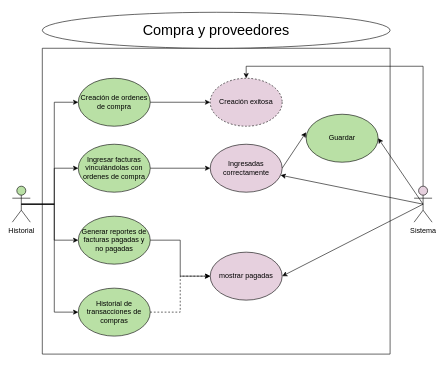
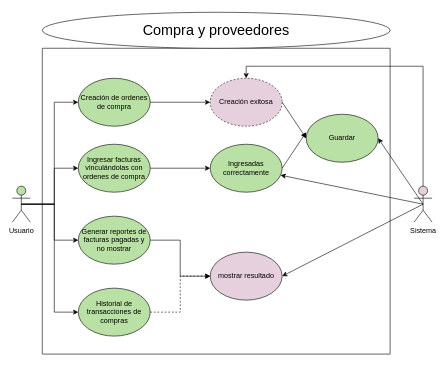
edge "Creación exitosa" -> "Guardar": added
node "Ingresadas correctamente": fillcolor #e6d0de -> #b9e0a5
node "Historial": label "Historial" -> "Usuario"
node "Generar reportes de facturas pagadas y no pagadas": label "Generar reportes de facturas pagadas y no pagadas" -> "Generar reportes de facturas pagadas y no mostrar"
node "mostrar pagadas": label "mostrar pagadas" -> "mostrar resultado"
